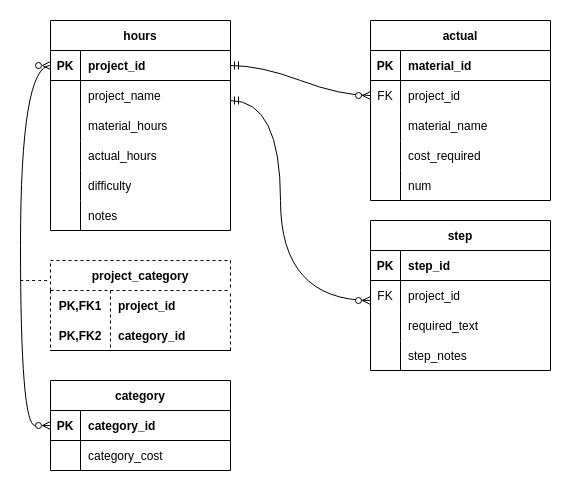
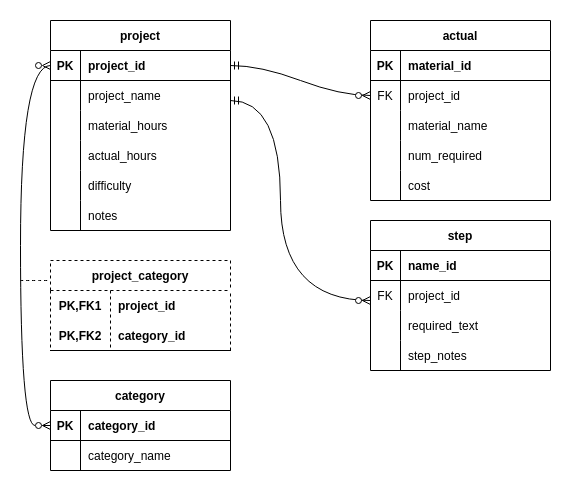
node "hours": label "hours" -> "project"
node "cost_required": label "cost_required" -> "num_required"
node "num": label "num" -> "cost"
node "step_id": label "step_id" -> "name_id"
node "category_cost": label "category_cost" -> "category_name"
